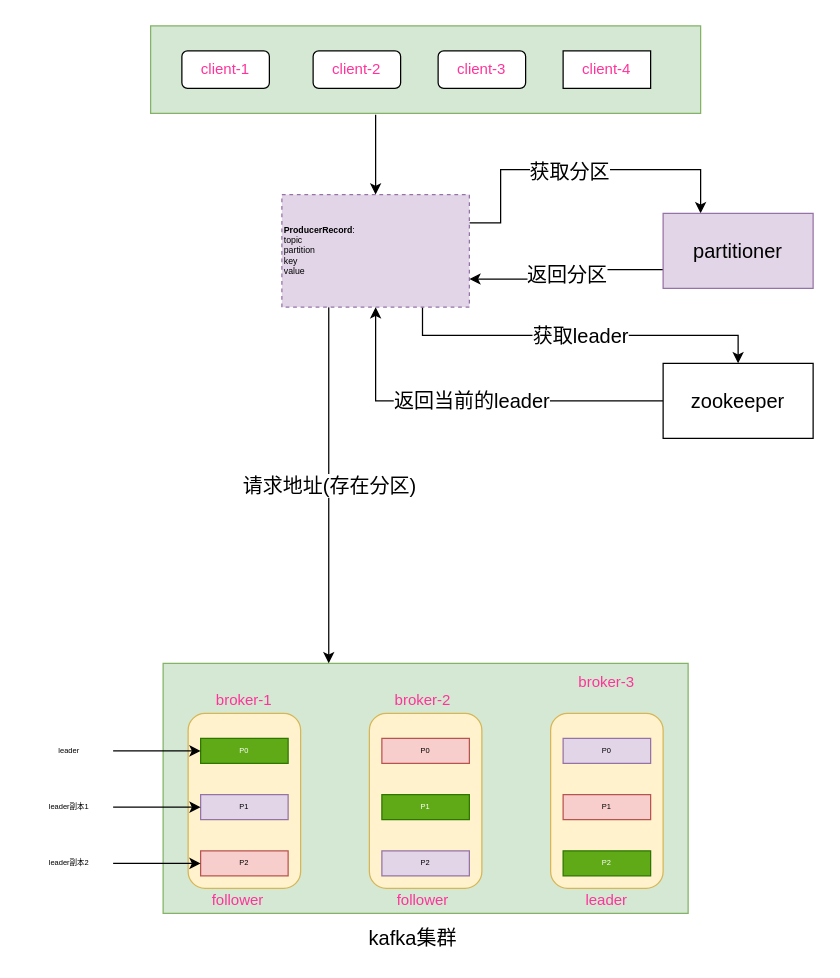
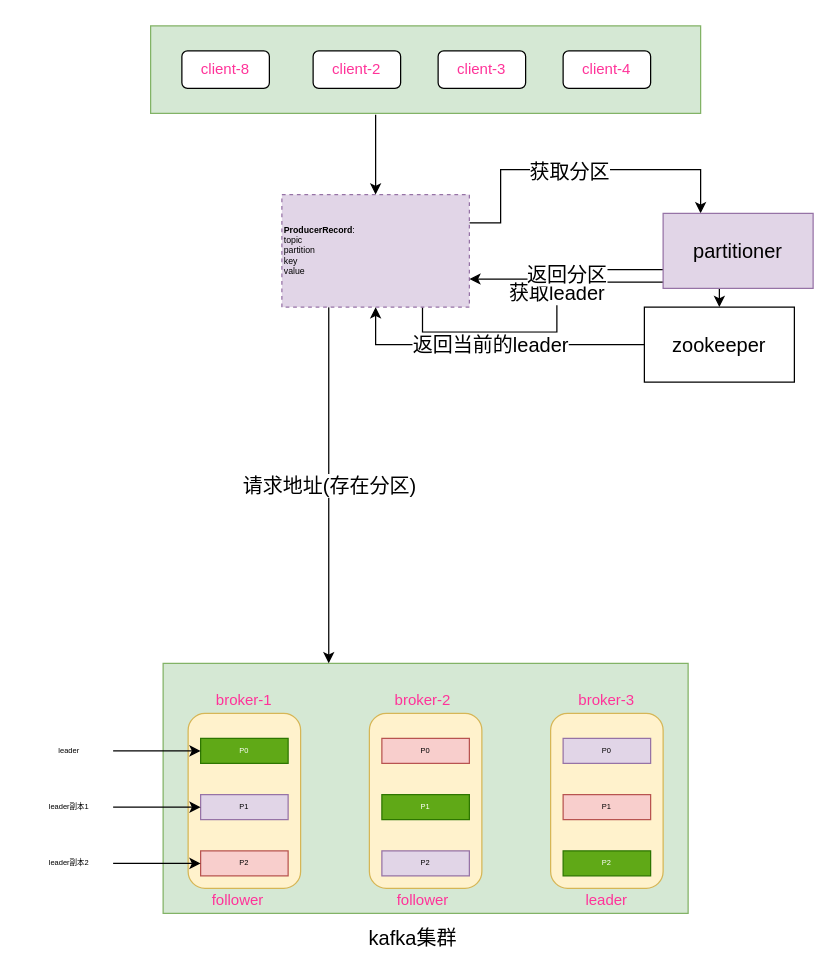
node "client-1": label "client-1" -> "client-8"
node "client-4": shape rectangle -> rounded rectangle
node "zookeeper": moved (738, 401) -> (719, 344)
node "broker-3": moved (607, 682) -> (607, 701)
